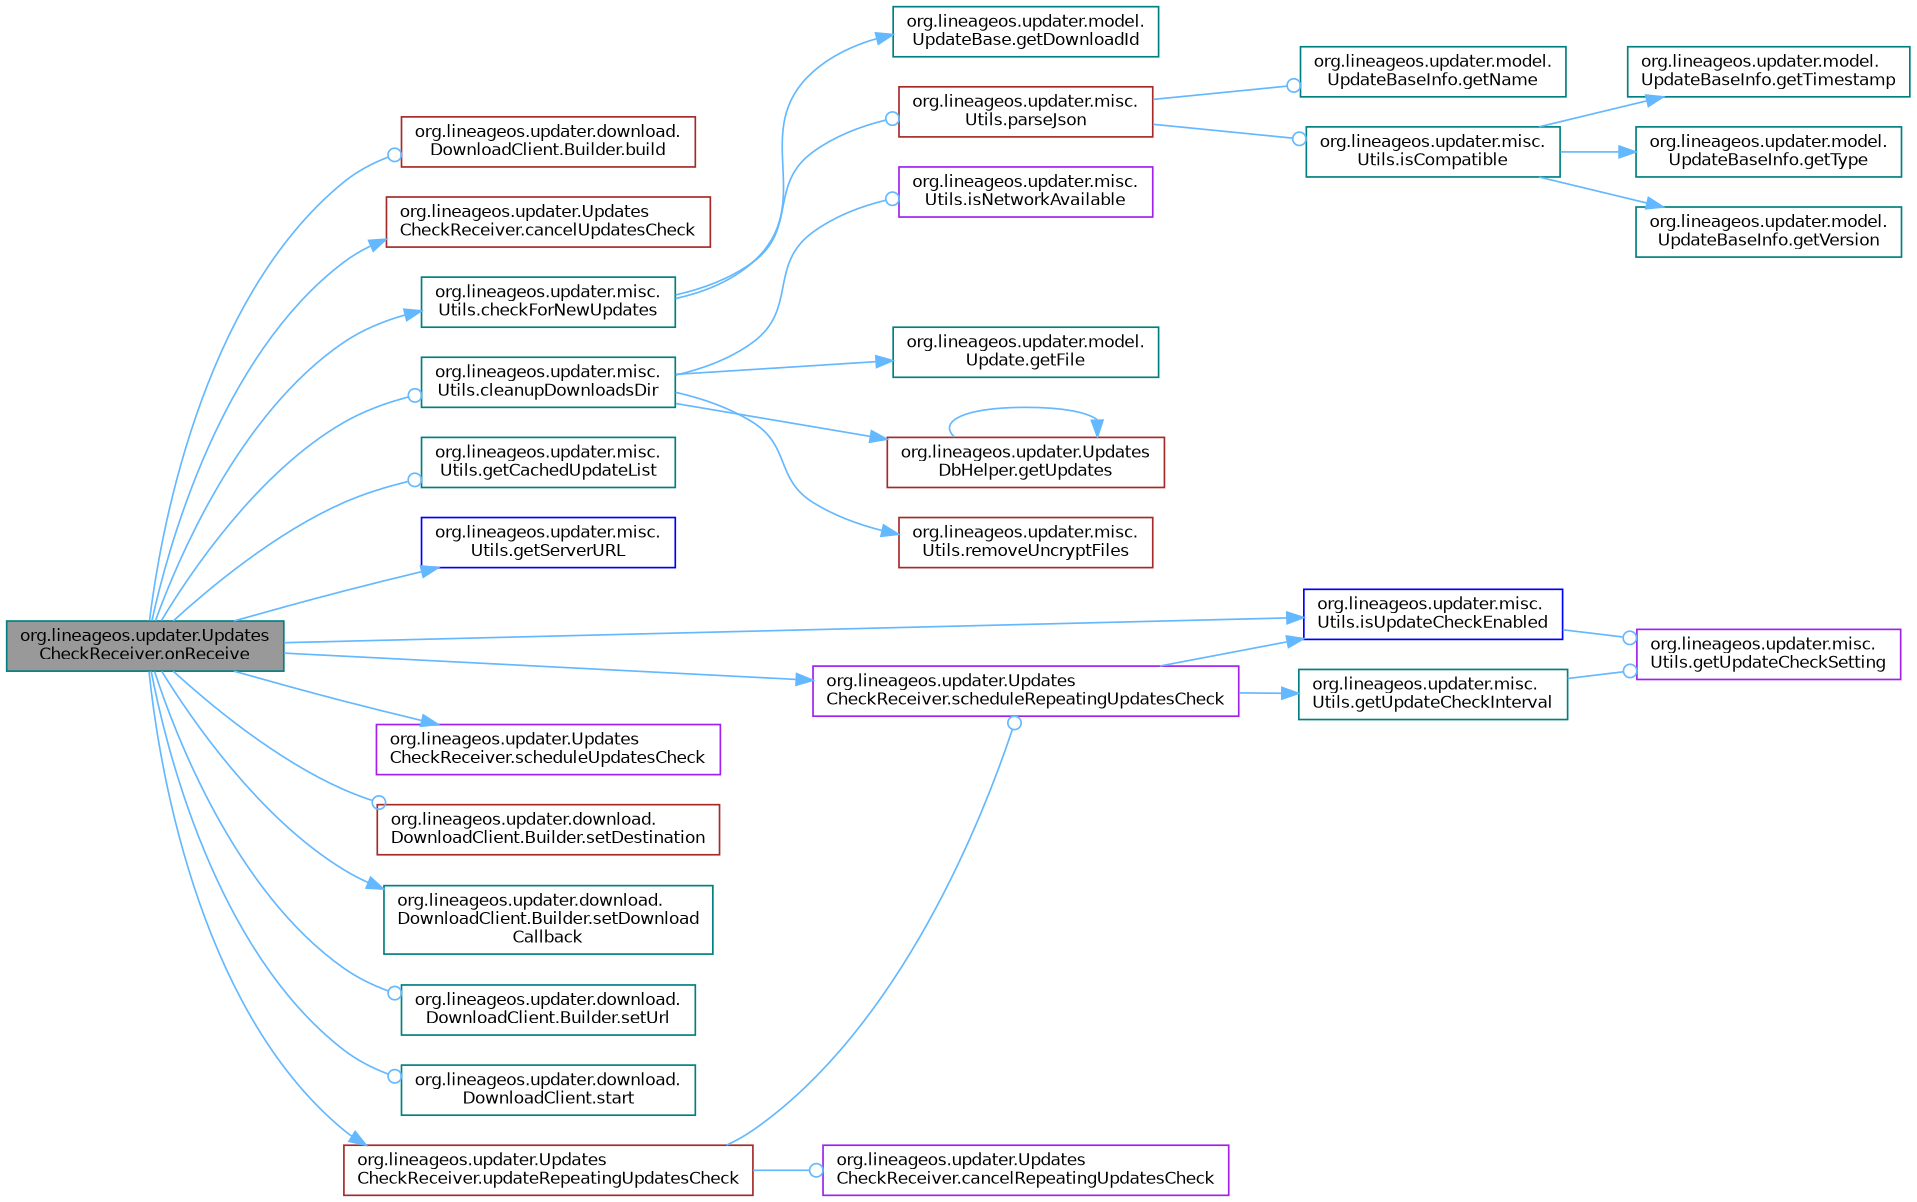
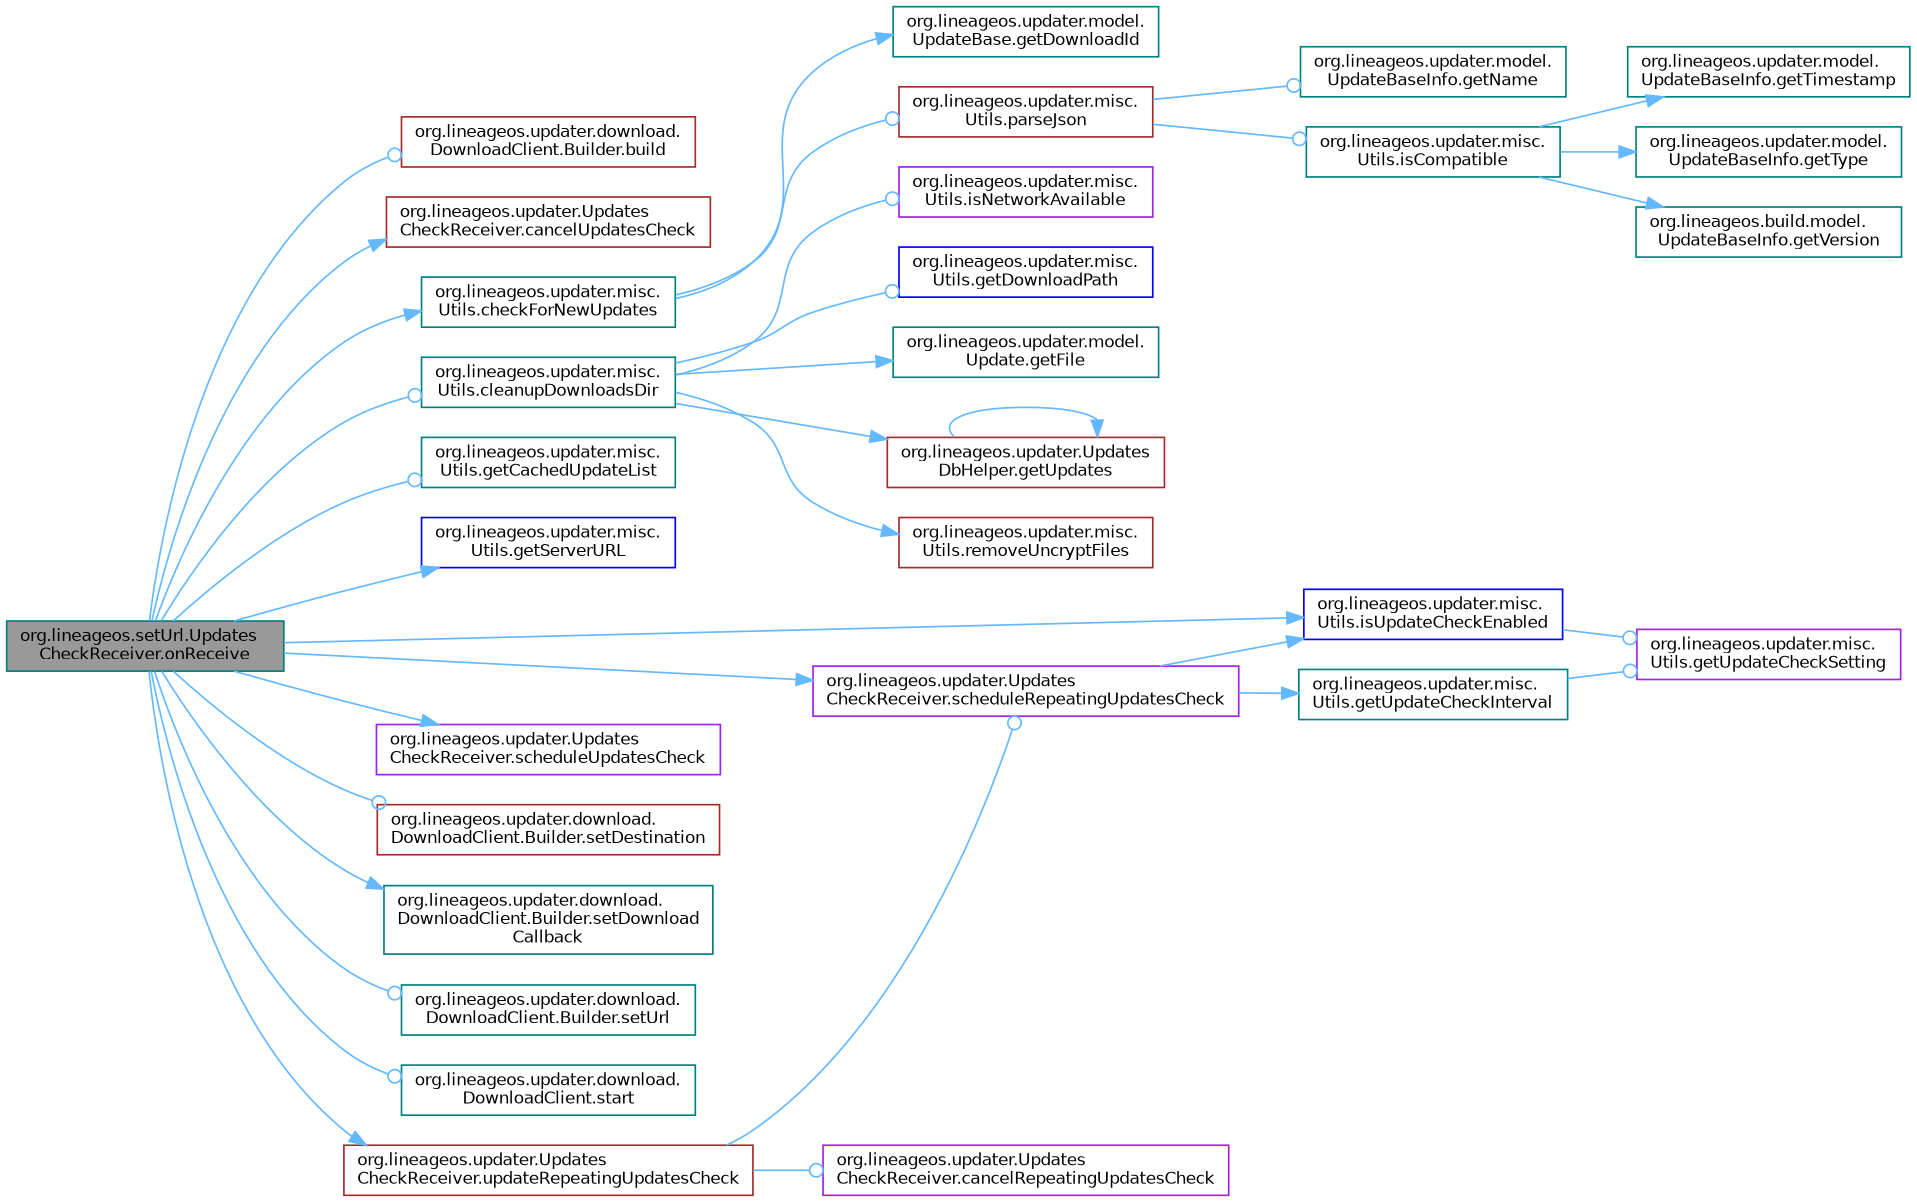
node "org.lineageos.updater.model. UpdateBaseInfo.getVersion": label "org.lineageos.updater.model. UpdateBaseInfo.getVersion" -> "org.lineageos.build.model. UpdateBaseInfo.getVersion"
node "org.lineageos.updater.misc. Utils.getDownloadPath": added
node "org.lineageos.updater.Updates CheckReceiver.onReceive": label "org.lineageos.updater.Updates CheckReceiver.onReceive" -> "org.lineageos.setUrl.Updates CheckReceiver.onReceive"
